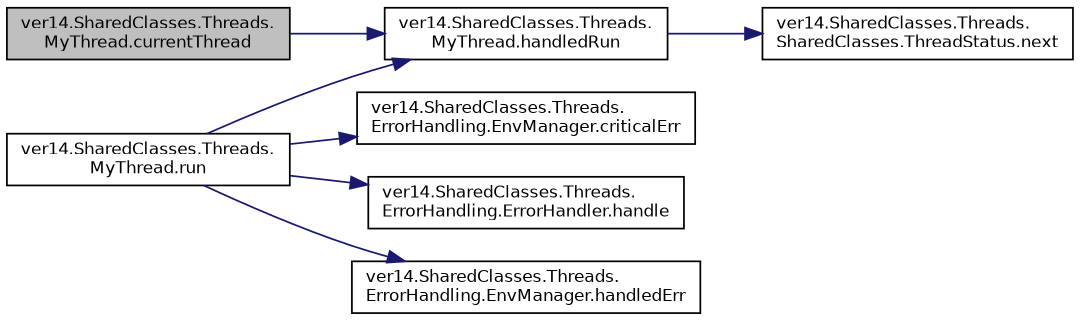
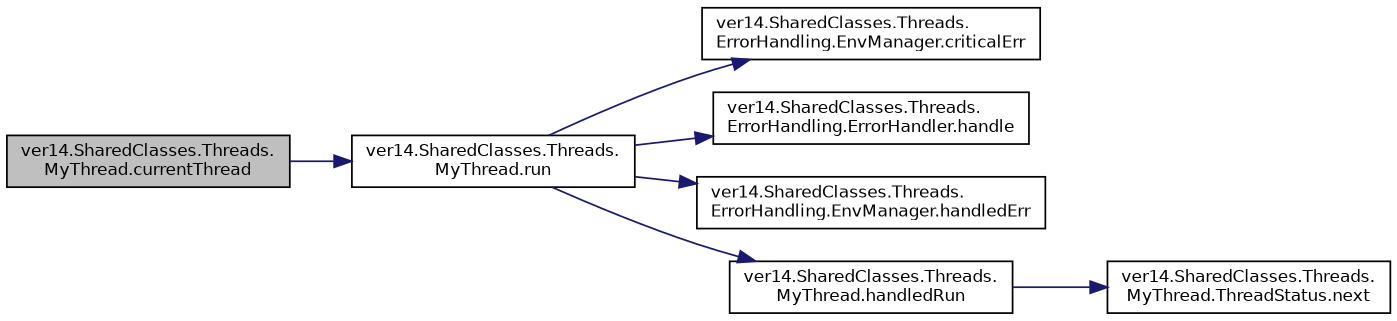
edge "ver14.SharedClasses.Threads. MyThread.currentThread" -> "ver14.SharedClasses.Threads. MyThread.handledRun": now "ver14.SharedClasses.Threads. MyThread.currentThread" -> "ver14.SharedClasses.Threads. MyThread.run"
node "ver14.SharedClasses.Threads. SharedClasses.ThreadStatus.next": label "ver14.SharedClasses.Threads. SharedClasses.ThreadStatus.next" -> "ver14.SharedClasses.Threads. MyThread.ThreadStatus.next"
